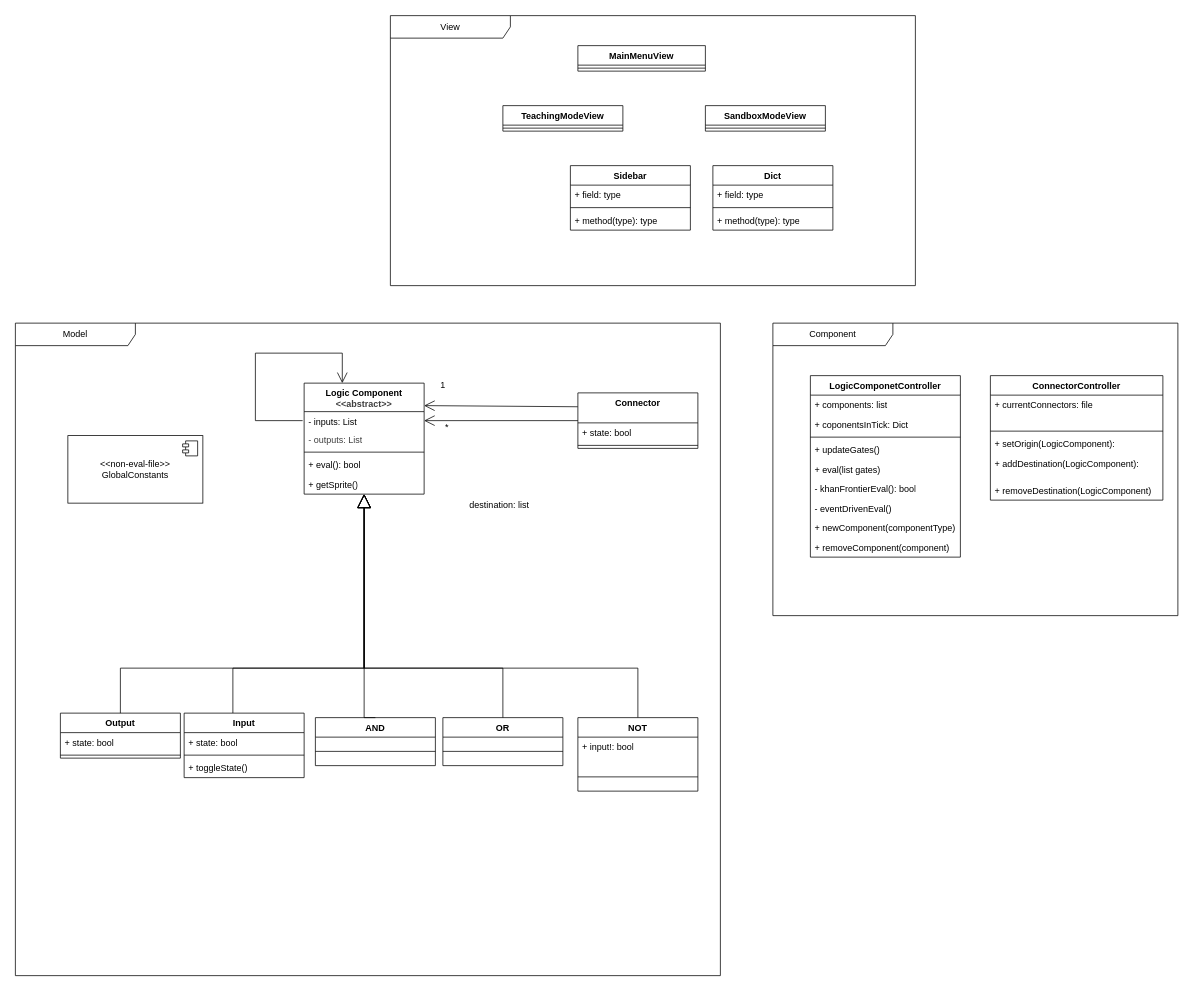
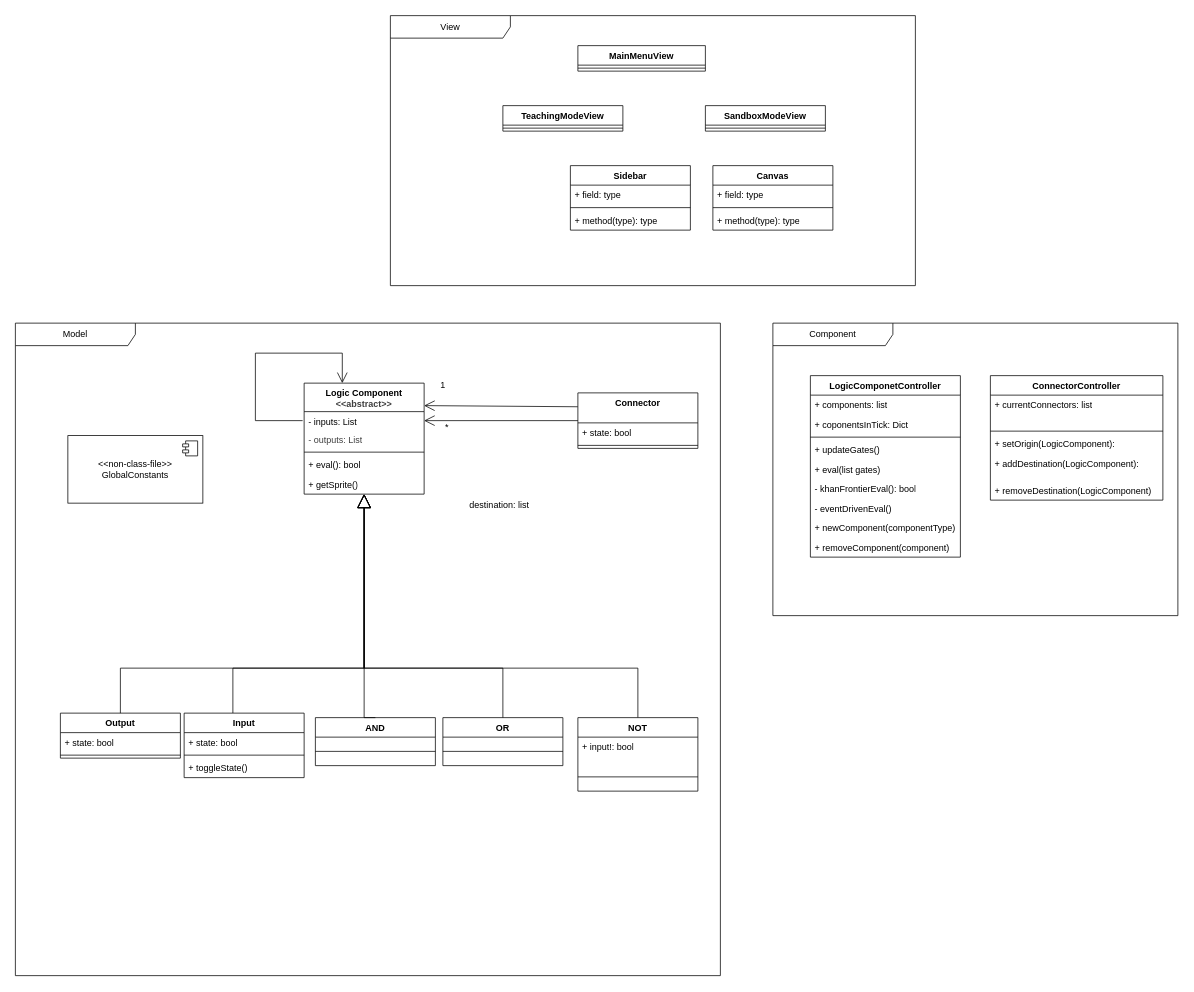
node "Dict": label "Dict" -> "Canvas"
node "+ currentConnectors: file": label "+ currentConnectors: file" -> "+ currentConnectors: list"
node "<<non-eval-file>> GlobalConstants": label "<<non-eval-file>> GlobalConstants" -> "<<non-class-file>> GlobalConstants"
